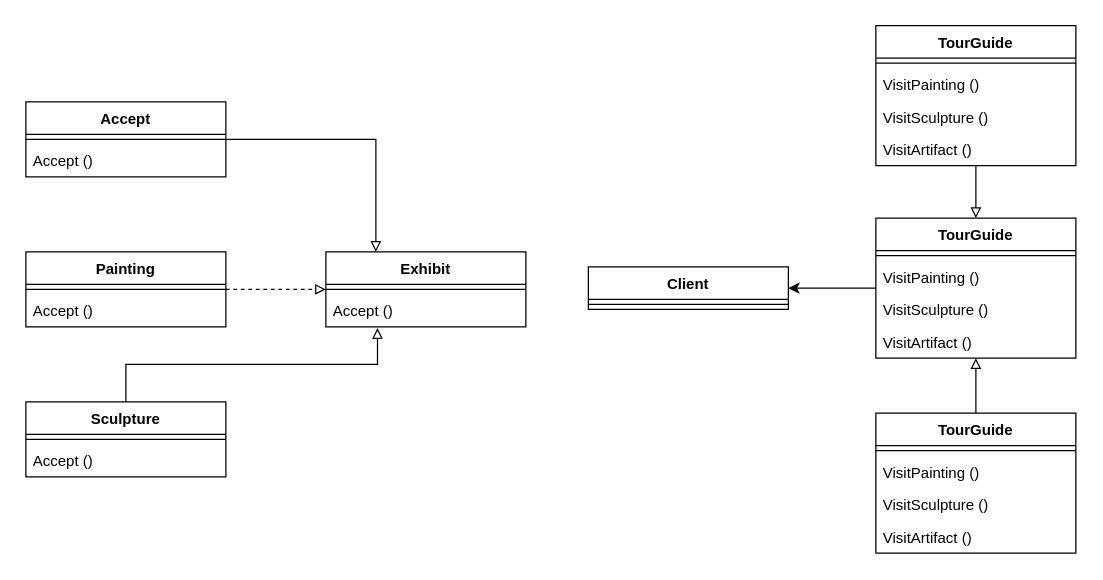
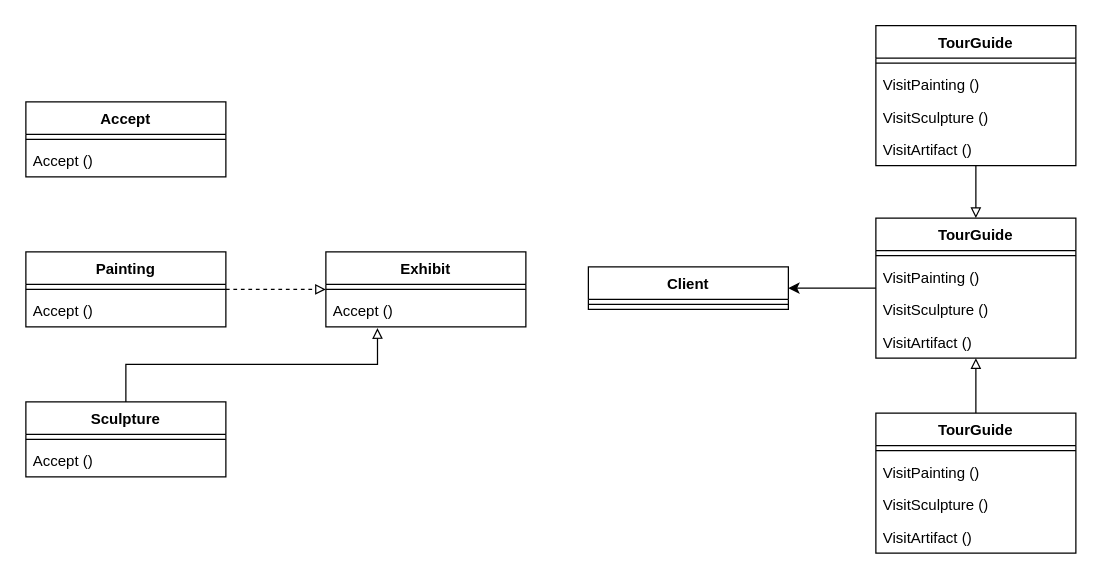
edge "Accept" -> "Exhibit": removed
